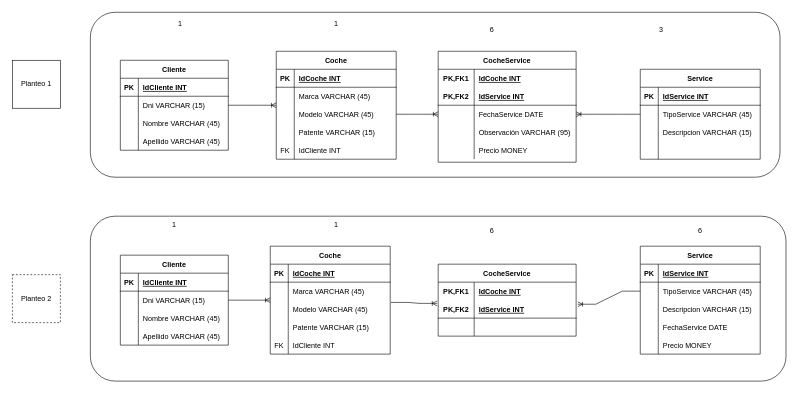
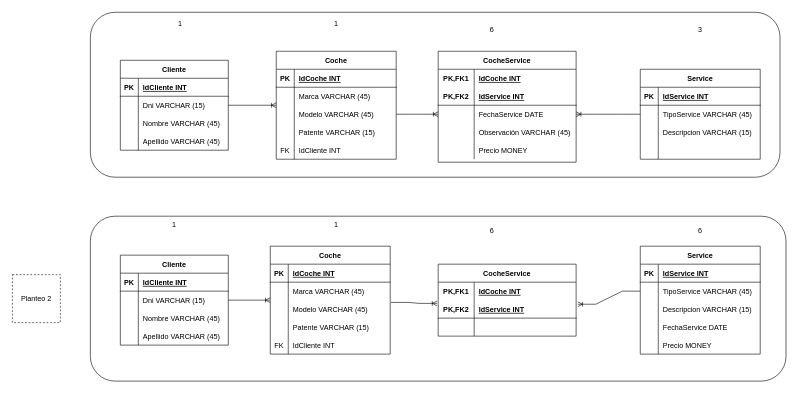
node "3": moved (662, 30) -> (701, 30)
node "Planteo 1": removed
node "Observación VARCHAR (95)": label "Observación VARCHAR (95)" -> "Observación VARCHAR (45)"
